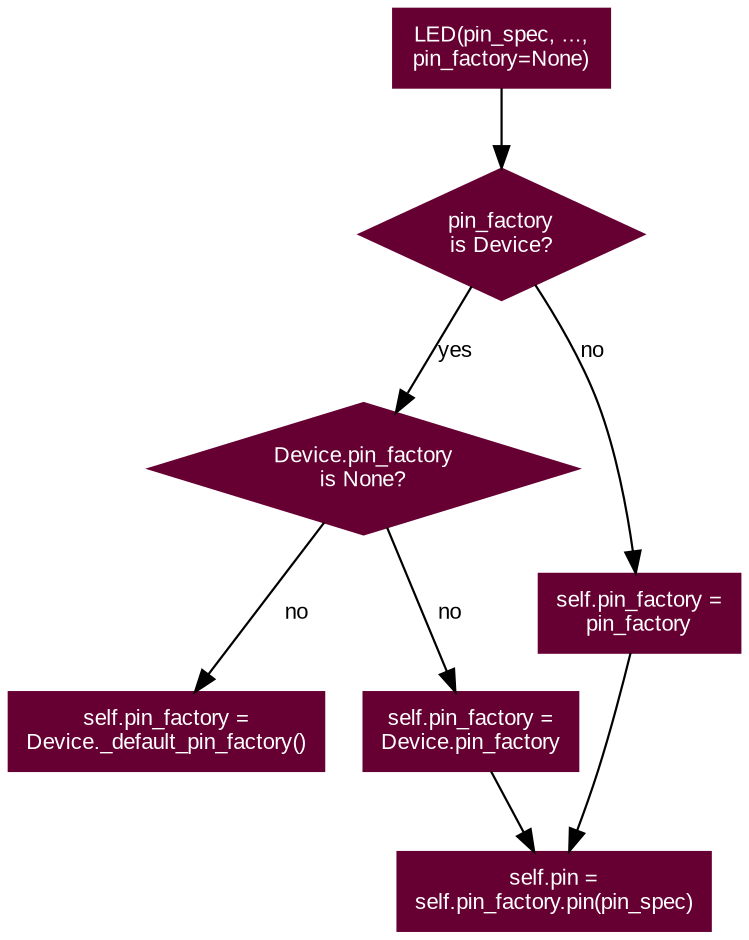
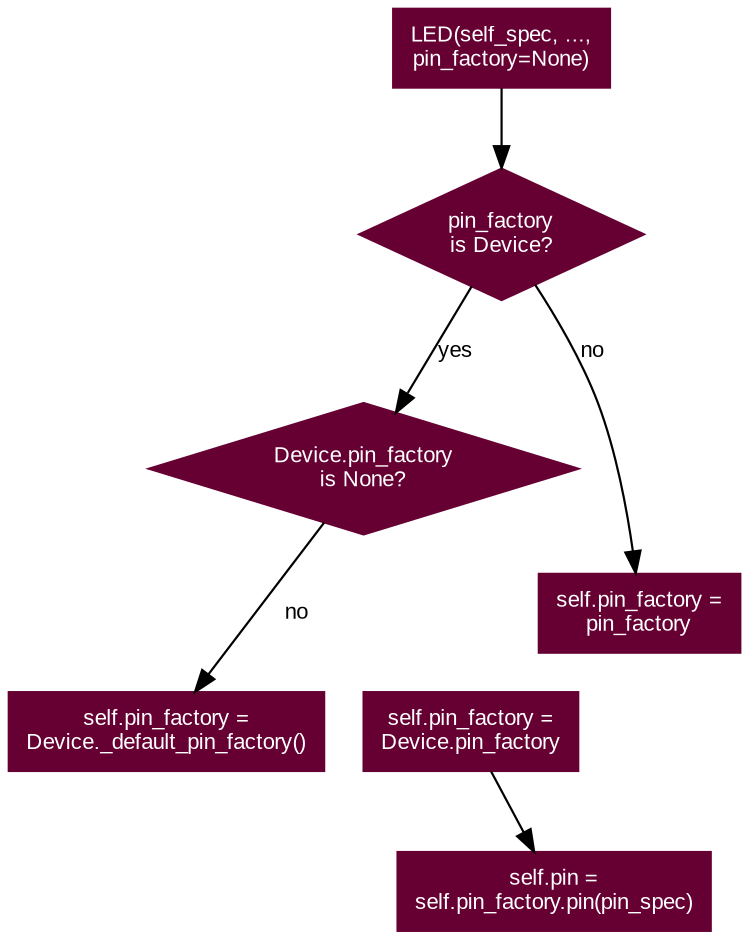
node "LED(pin_spec, ..., pin_factory=None)": label "LED(pin_spec, ..., pin_factory=None)" -> "LED(self_spec, ..., pin_factory=None)"
edge "Device.pin_factory is None?" -> "self.pin_factory = Device.pin_factory": removed, label "no"
edge "self.pin_factory = pin_factory" -> "self.pin = self.pin_factory.pin(pin_spec)": removed
